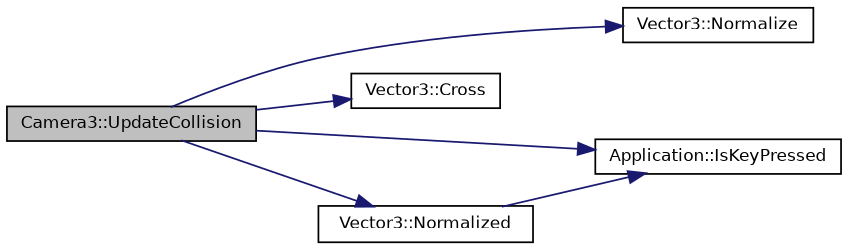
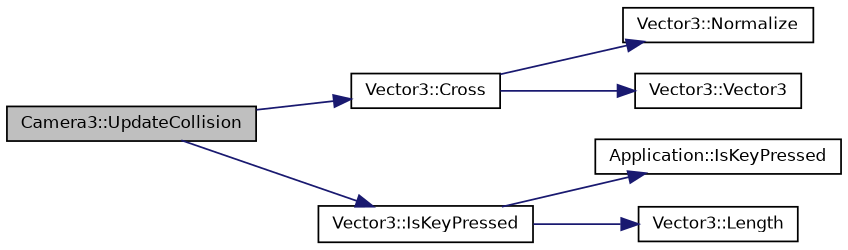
edge "Camera3::UpdateCollision" -> "Vector3::Normalize": now "Vector3::Cross" -> "Vector3::Normalize"
node "Vector3::Vector3": added
edge "Camera3::UpdateCollision" -> "Application::IsKeyPressed": removed
node "Vector3::Normalized": label "Vector3::Normalized" -> "Vector3::IsKeyPressed"
node "Vector3::Length": added
